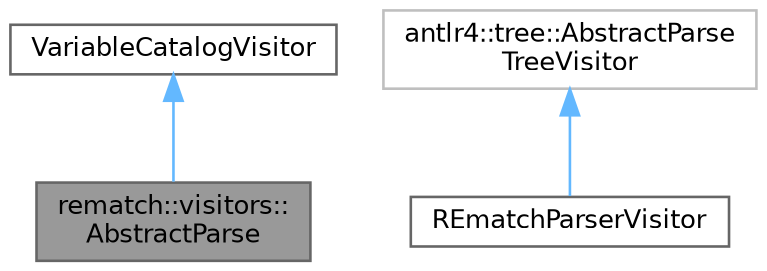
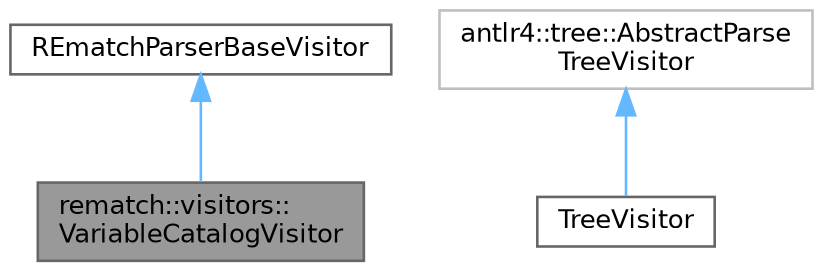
node "VariableCatalogVisitor": label "VariableCatalogVisitor" -> "REmatchParserBaseVisitor"
node "rematch::visitors:: AbstractParse": label "rematch::visitors:: AbstractParse" -> "rematch::visitors:: VariableCatalogVisitor"
node "REmatchParserVisitor": label "REmatchParserVisitor" -> "TreeVisitor"
